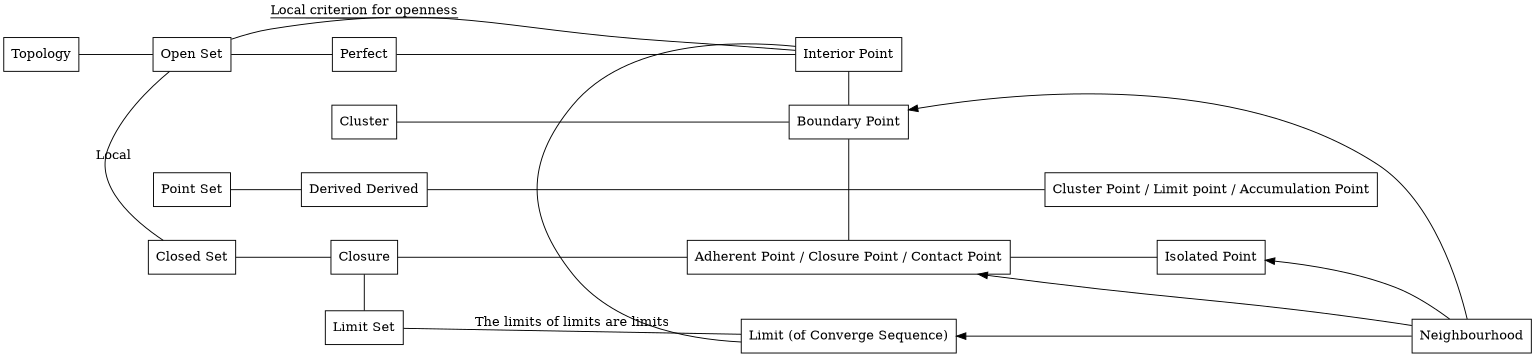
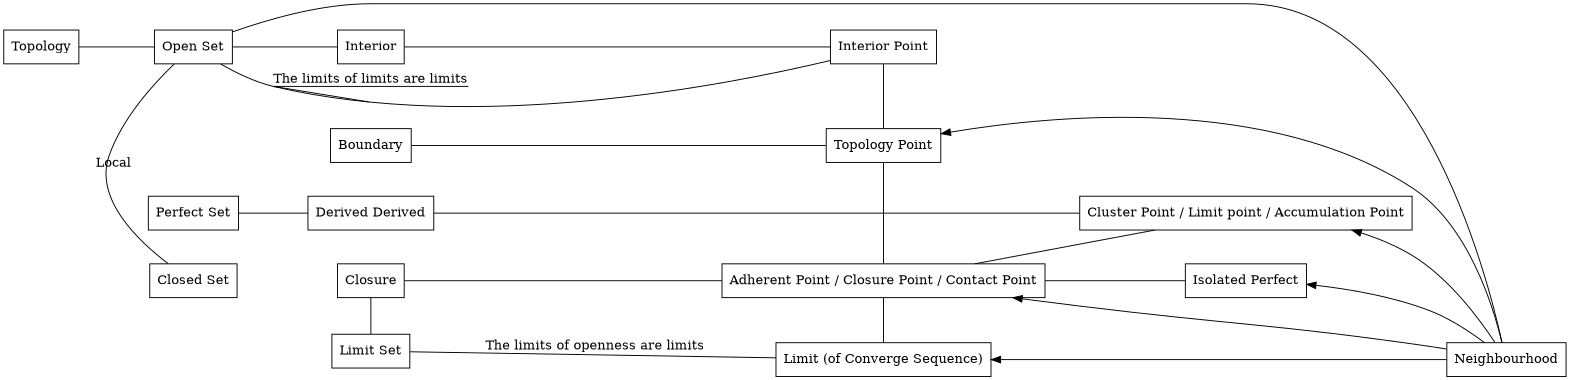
edge "Open Set" -- "Neighbourhood": added
edge "Open Set" -- "Interior Point": label "Local criterion for openness" -> "The limits of limits are limits"
node "Perfect": label "Perfect" -> "Interior"
node "Cluster": label "Cluster" -> "Boundary"
node "Boundary Point": label "Boundary Point" -> "Topology Point"
edge "Interior Point" -- "Limit (of Converge Sequence)": now "Adherent Point / Closure Point / Contact Point" -- "Limit (of Converge Sequence)"
node "Point Set": label "Point Set" -> "Perfect Set"
edge "Cluster Point / Limit point / Accumulation Point" -- "Adherent Point / Closure Point / Contact Point": added
edge "Closed Set" -- "Closure": removed
node "Isolated Point": label "Isolated Point" -> "Isolated Perfect"
edge "Cluster Point / Limit point / Accumulation Point" -- "Neighbourhood": added
edge "Limit Set" -- "Limit (of Converge Sequence)": label "The limits of limits are limits" -> "The limits of openness are limits"
